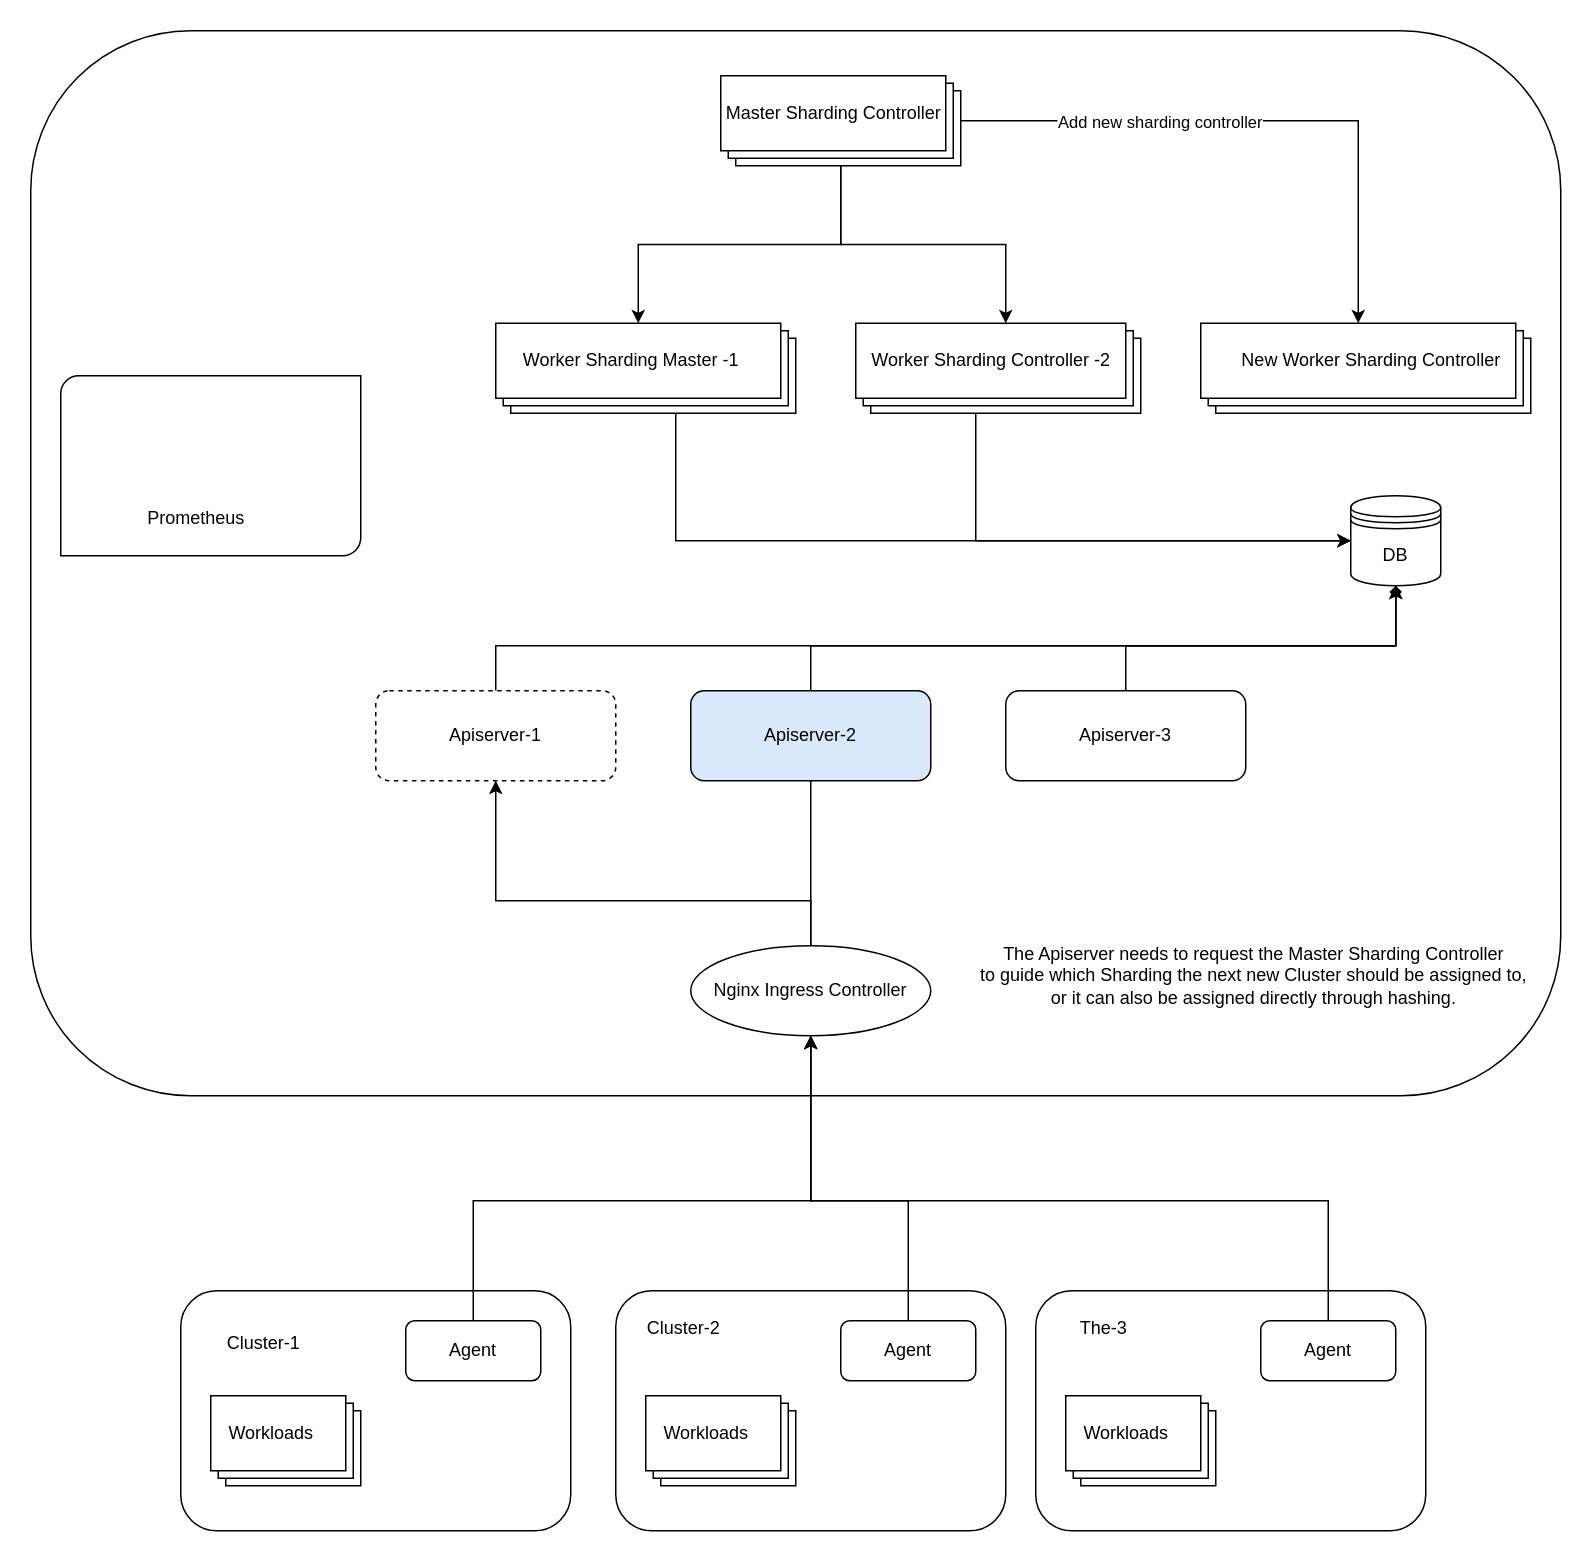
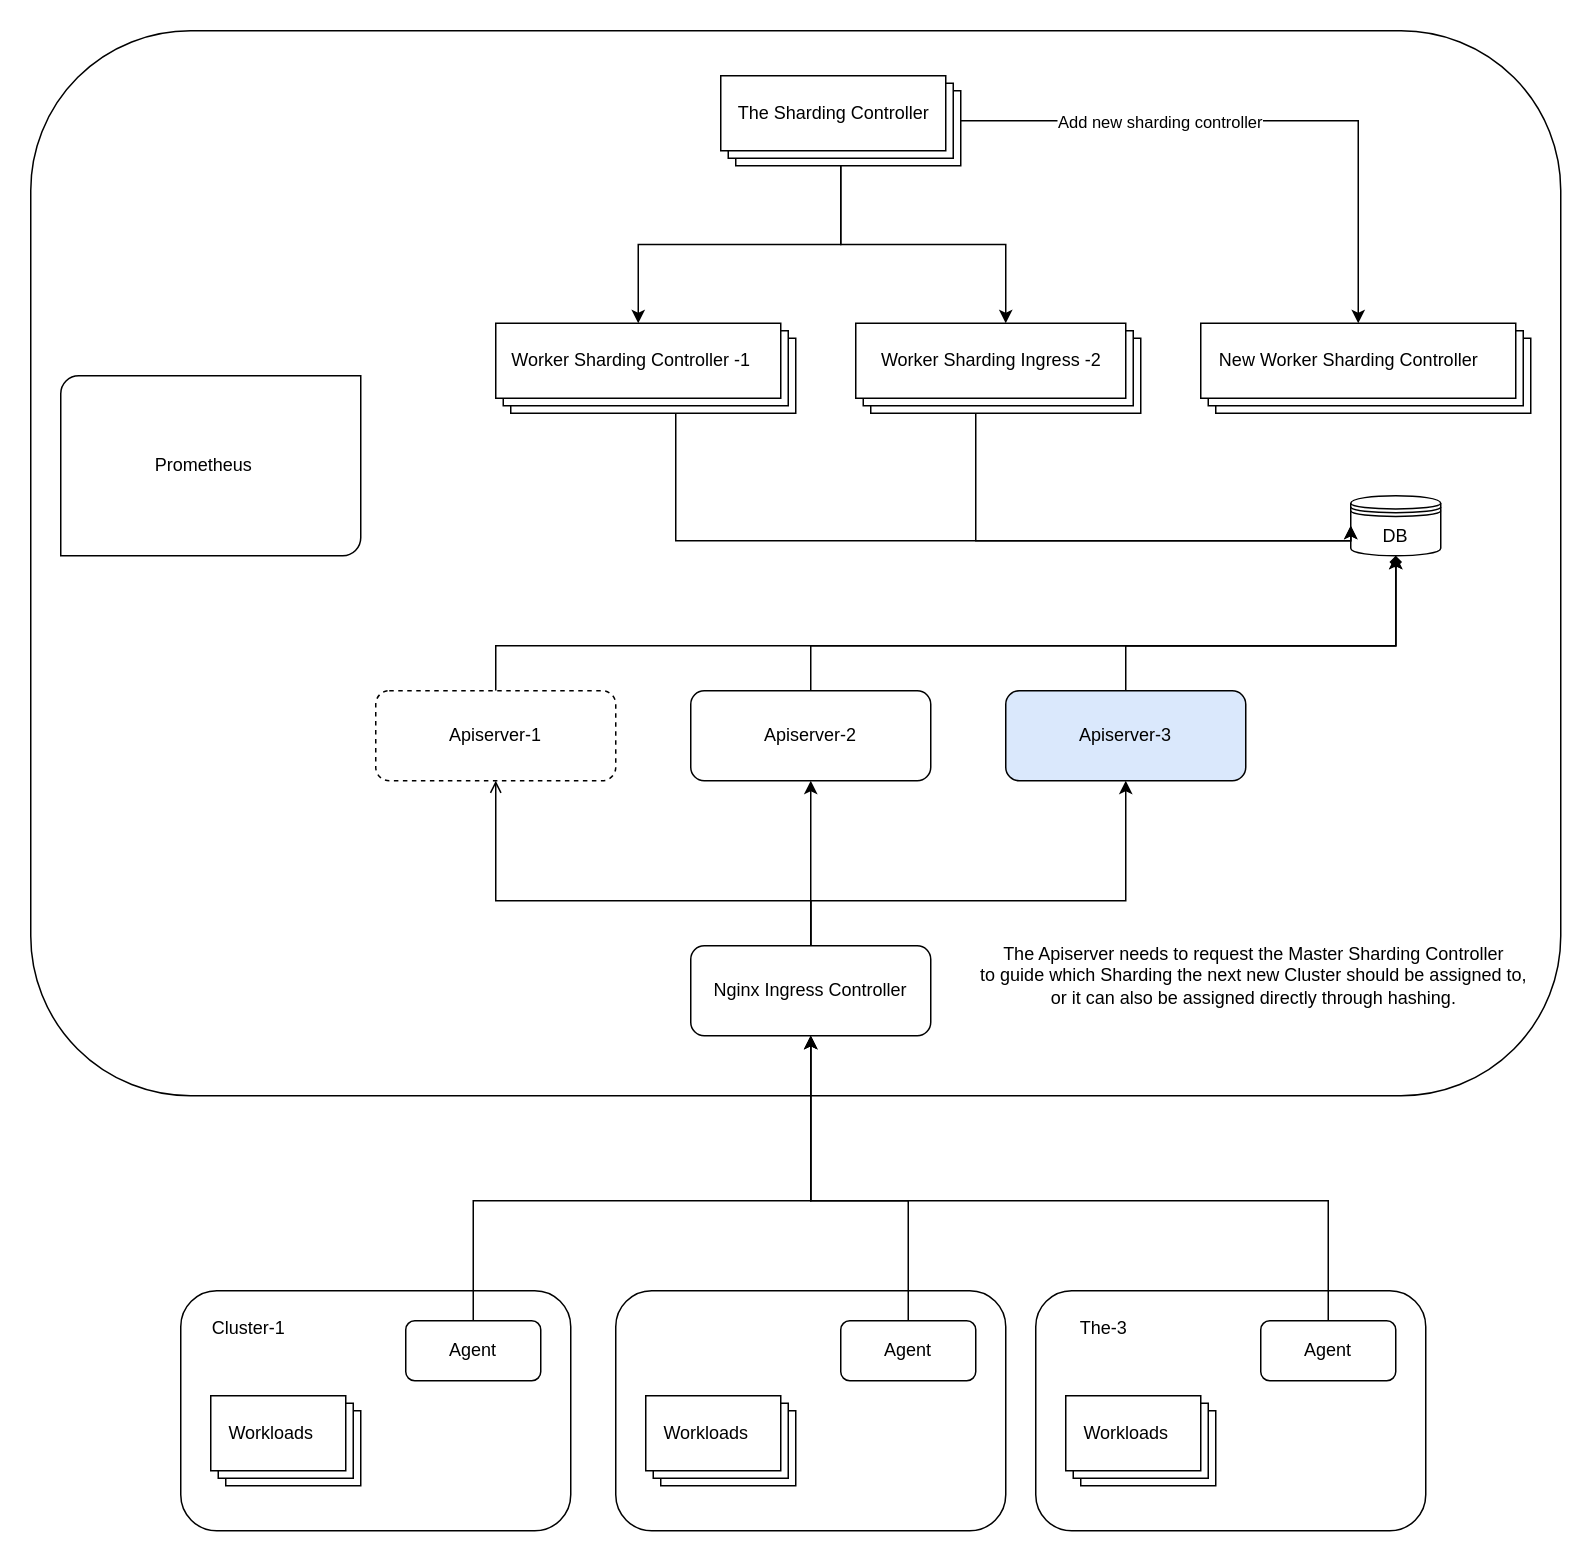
node "Master Sharding Controller": label "Master Sharding Controller" -> "The Sharding Controller"
node "Worker Sharding Master -1": label "Worker Sharding Master -1" -> "Worker Sharding Controller -1"
node "Worker Sharding Controller -2": label "Worker Sharding Controller -2" -> "Worker Sharding Ingress -2"
node "New Worker Sharding Controller": moved (1373, 361) -> (1351, 361)
node "Prometheus": moved (196, 518) -> (203, 466)
node "DB": size 90x90 -> 90x60
node "Apiserver-2": fillcolor #dae8fc -> #ffffff
node "Apiserver-3": fillcolor #ffffff -> #dae8fc
edge "Apiserver-2" -- "Nginx Ingress Controller": arrowhead none -> classic
edge "Nginx Ingress Controller" -> "Apiserver-1": arrowhead classic -> open
edge "Nginx Ingress Controller" -> "Apiserver-3": added
node "Nginx Ingress Controller": shape ellipse -> rounded rectangle
node "Cluster-2": removed
node "Cluster-1": moved (263, 1343) -> (248, 1328)
